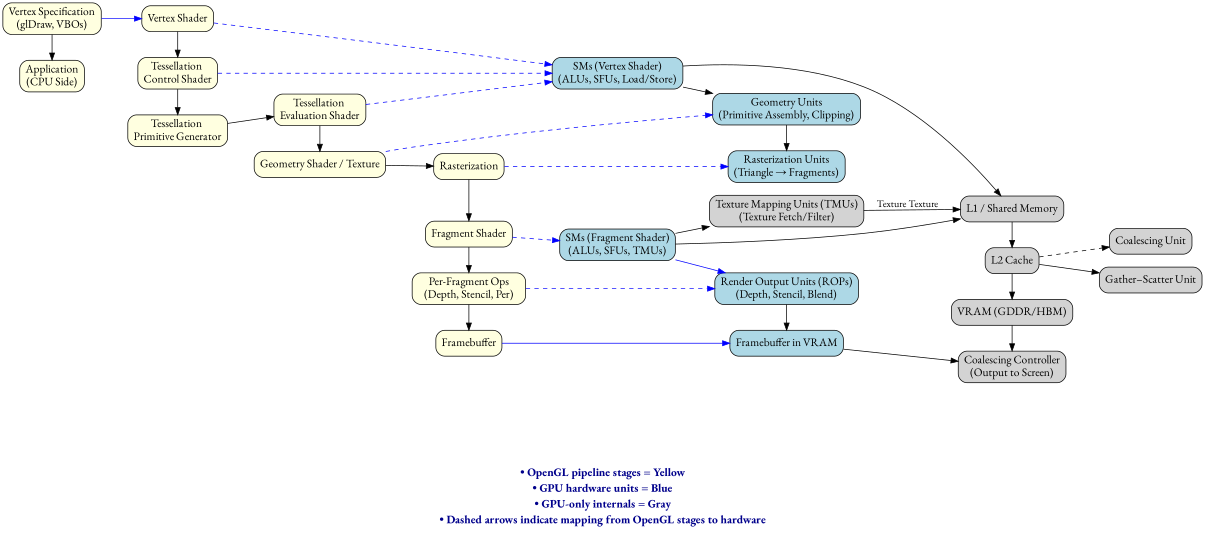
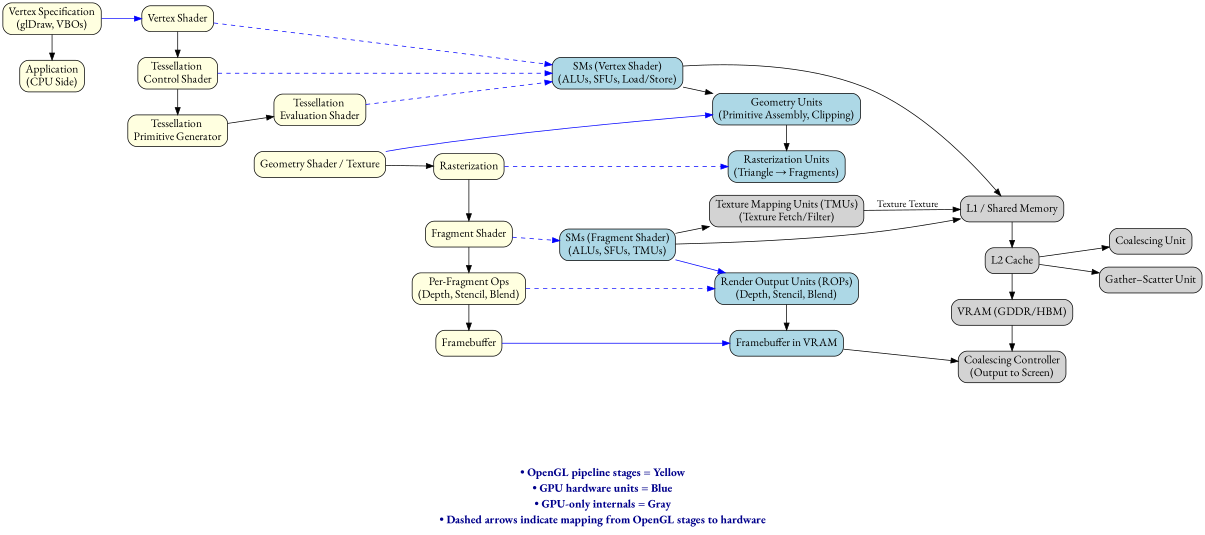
edge "Geometry Shader / Texture" -> "Geometry Units (Primitive Assembly, Clipping)": style dashed -> solid
edge "Tessellation Evaluation Shader" -> "Geometry Shader / Texture": removed
edge "L2 Cache" -> "Coalescing Unit": style dashed -> solid
node "Per-Fragment Ops (Depth, Stencil, Per)": label "Per-Fragment Ops (Depth, Stencil, Per)" -> "Per-Fragment Ops (Depth, Stencil, Blend)"
